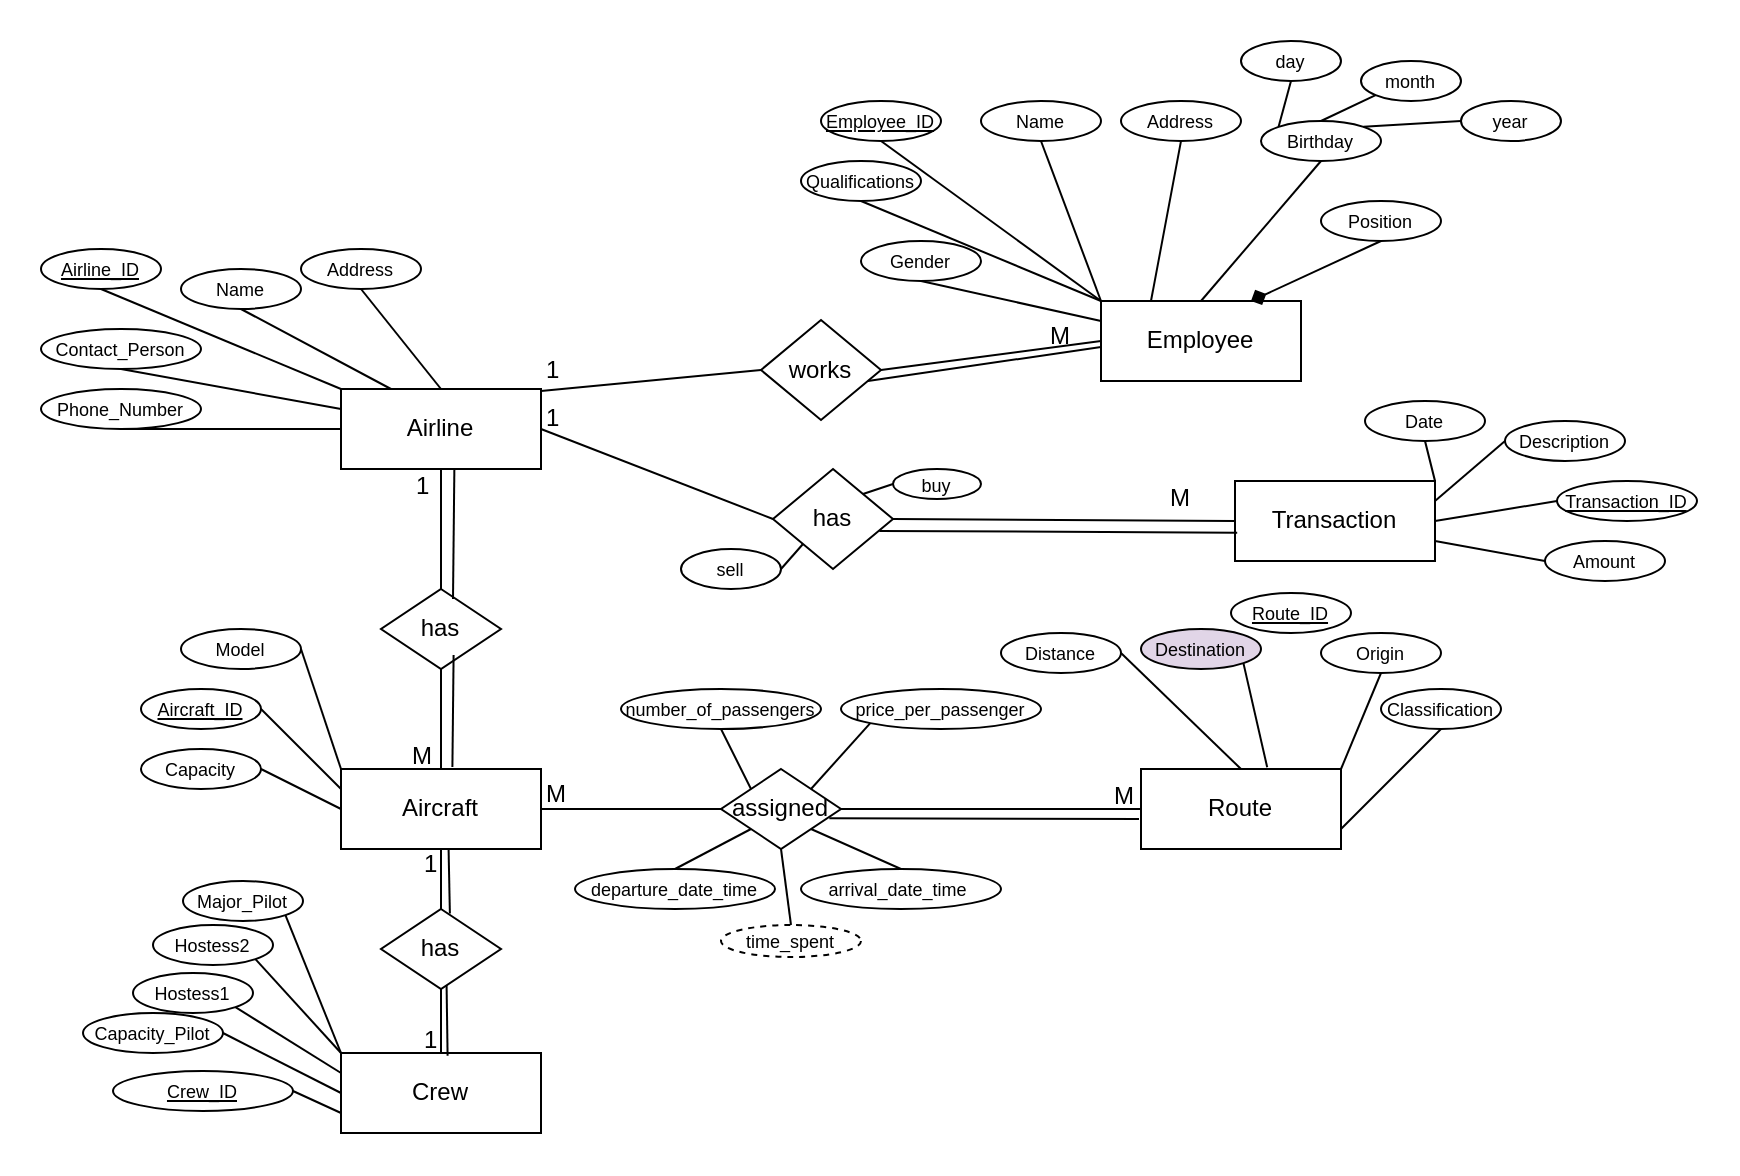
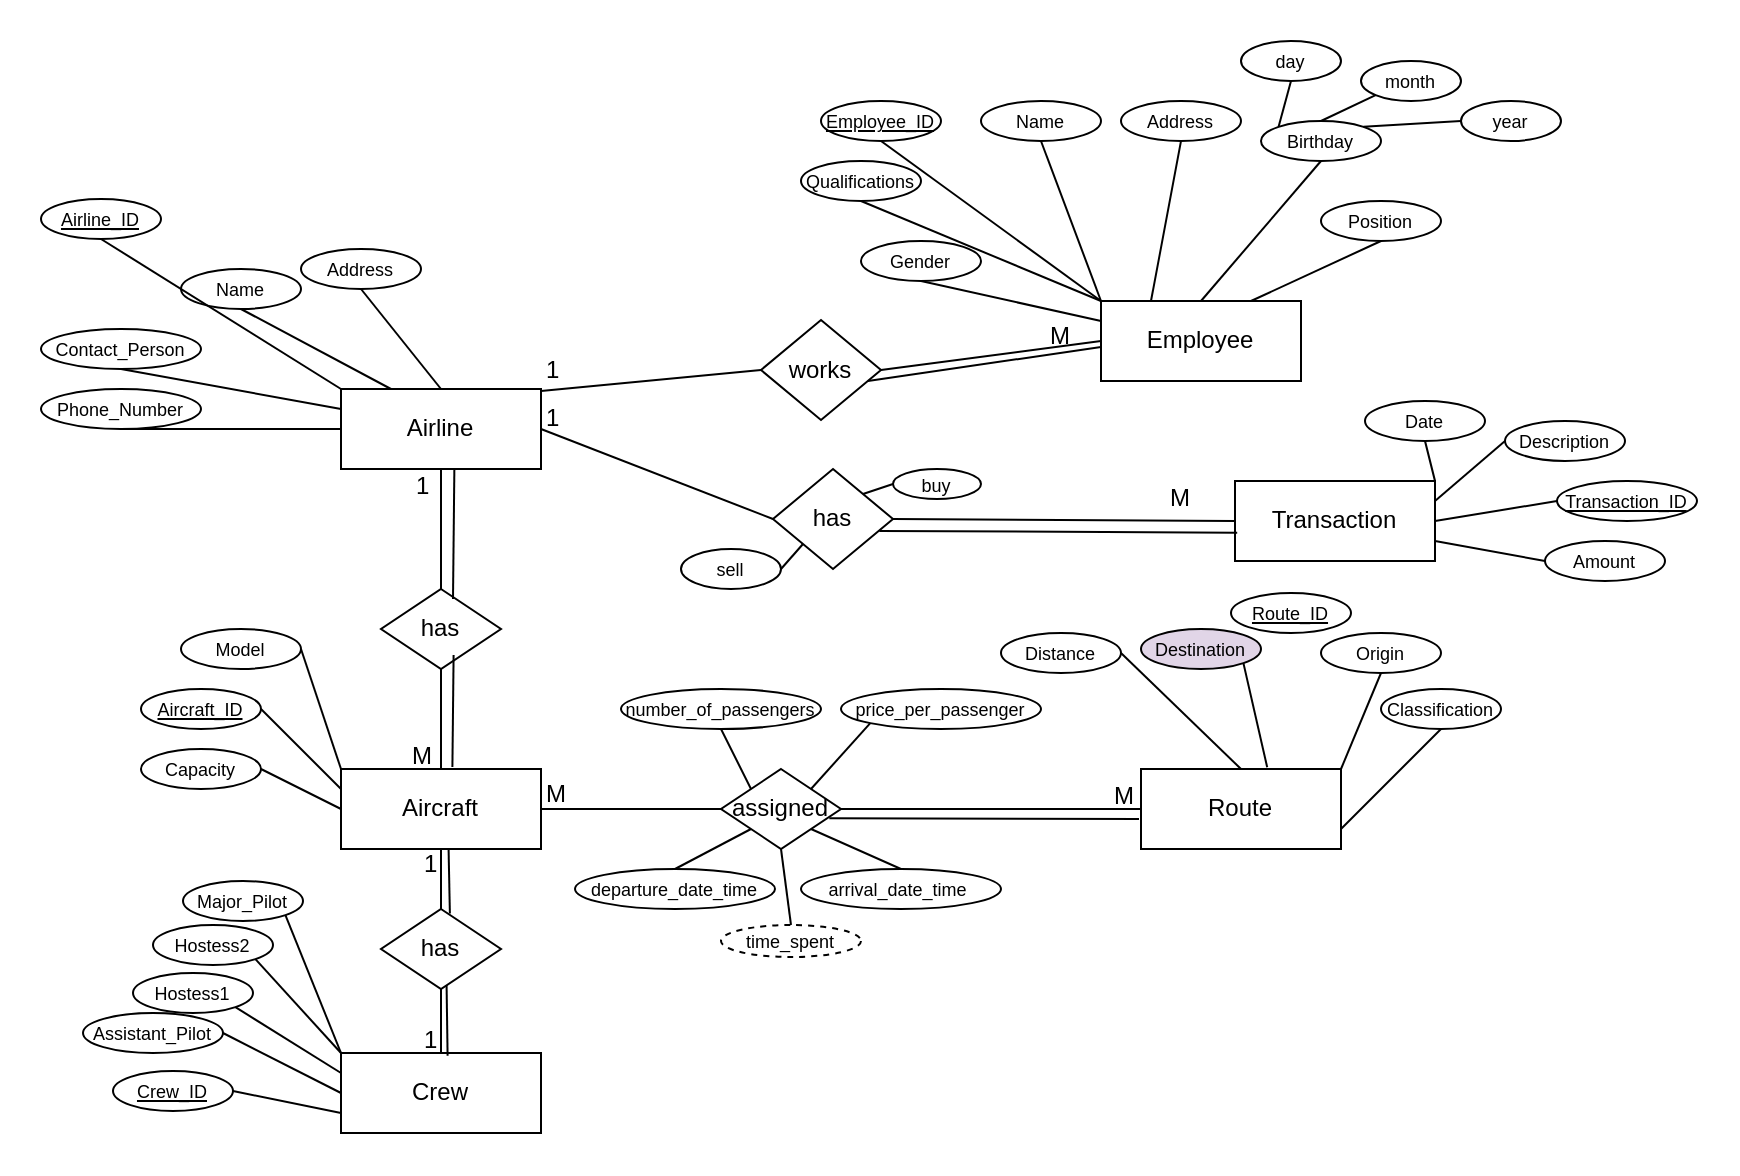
node "Airline_ID": moved (101, 269) -> (101, 219)
edge "Position" -> "Employee": arrowhead diamond -> none
node "Capacity_Pilot": label "Capacity_Pilot" -> "Assistant_Pilot"
node "Crew_ID": size 180x40 -> 120x40
